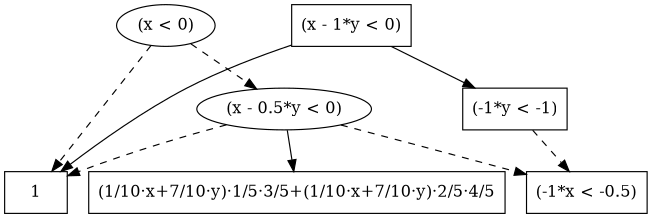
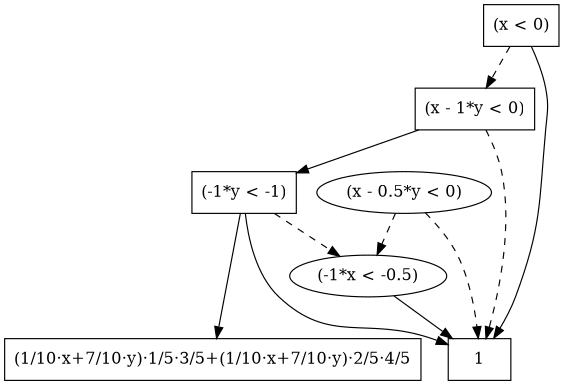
node "(x < 0)": shape ellipse -> box
edge "(x < 0)" -> "(x - 0.5*y < 0)": now "(x < 0)" -> "(x - 1*y < 0)"
edge "(x - 1*y < 0)" -> "1": style solid -> dashed
edge "(x < 0)" -> "1": style dashed -> solid
edge "(x - 0.5*y < 0)" -> "(1/10·x+7/10·y)·1/5·3/5+(1/10·x+7/10·y)·2/5·4/5": now "(-1*y < -1)" -> "(1/10·x+7/10·y)·1/5·3/5+(1/10·x+7/10·y)·2/5·4/5"
node "(-1*x < -0.5)": shape box -> ellipse
edge "(-1*x < -0.5)" -> "1": added
edge "(-1*y < -1)" -> "1": added
